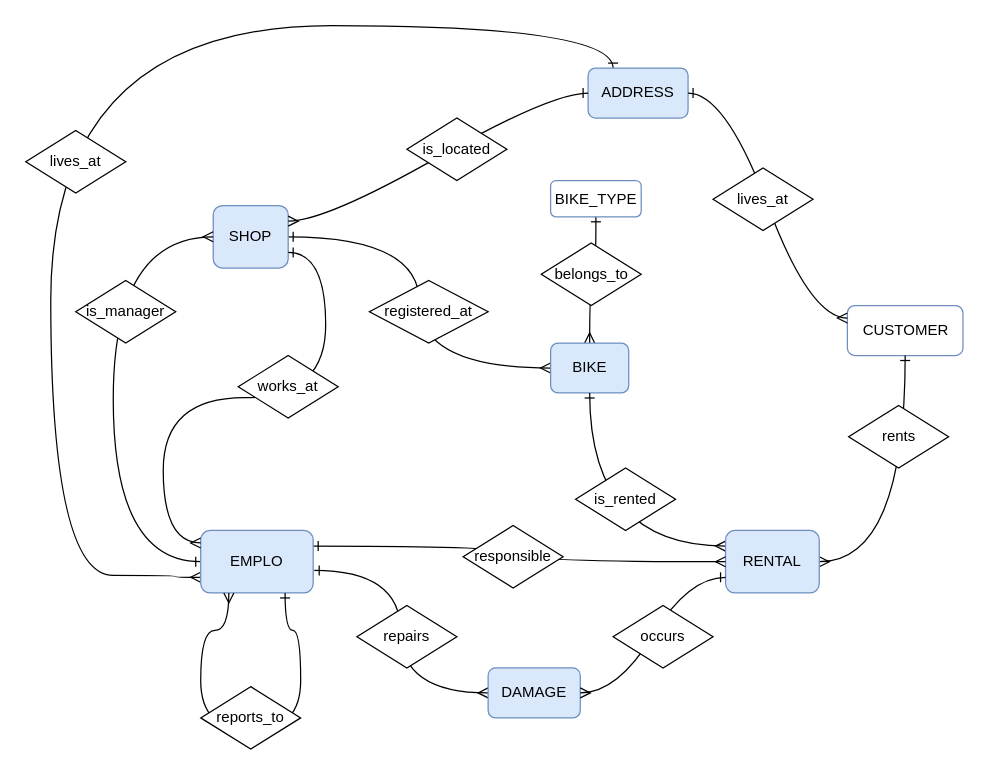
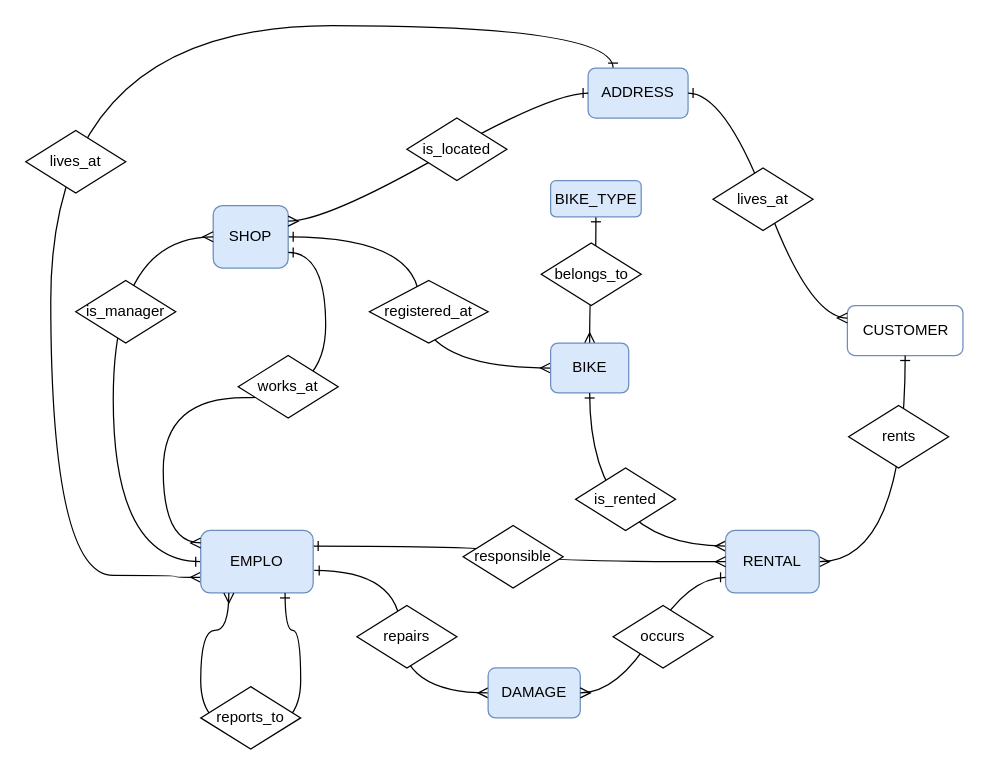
node "BIKE_TYPE": fillcolor #ffffff -> #dae8fc
